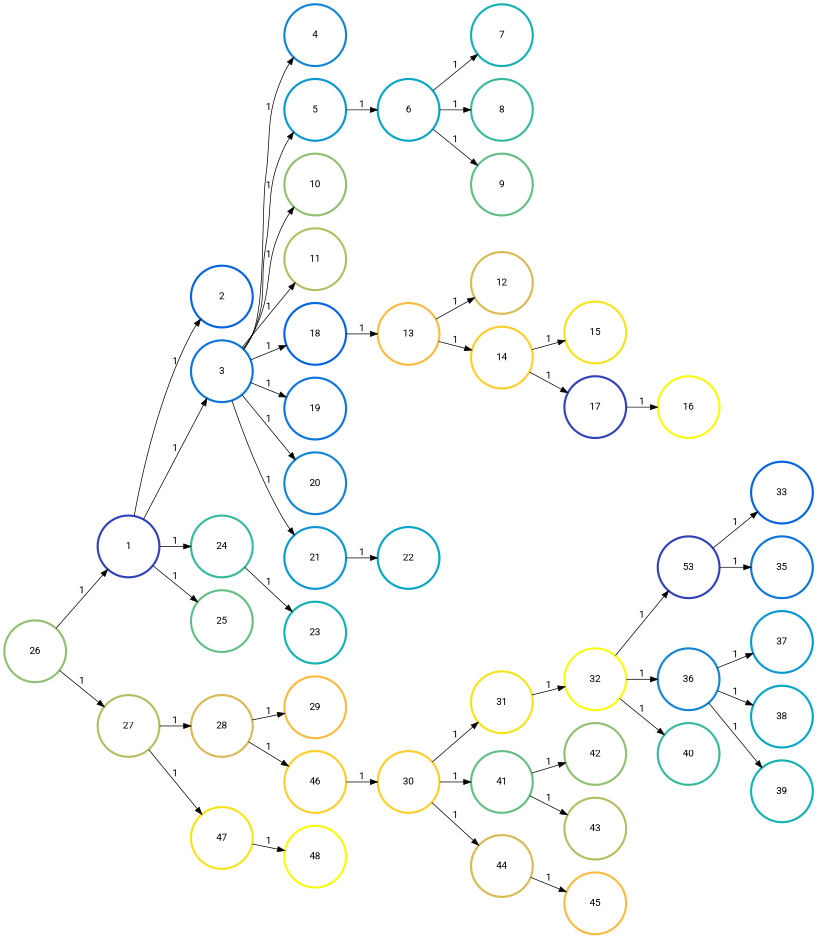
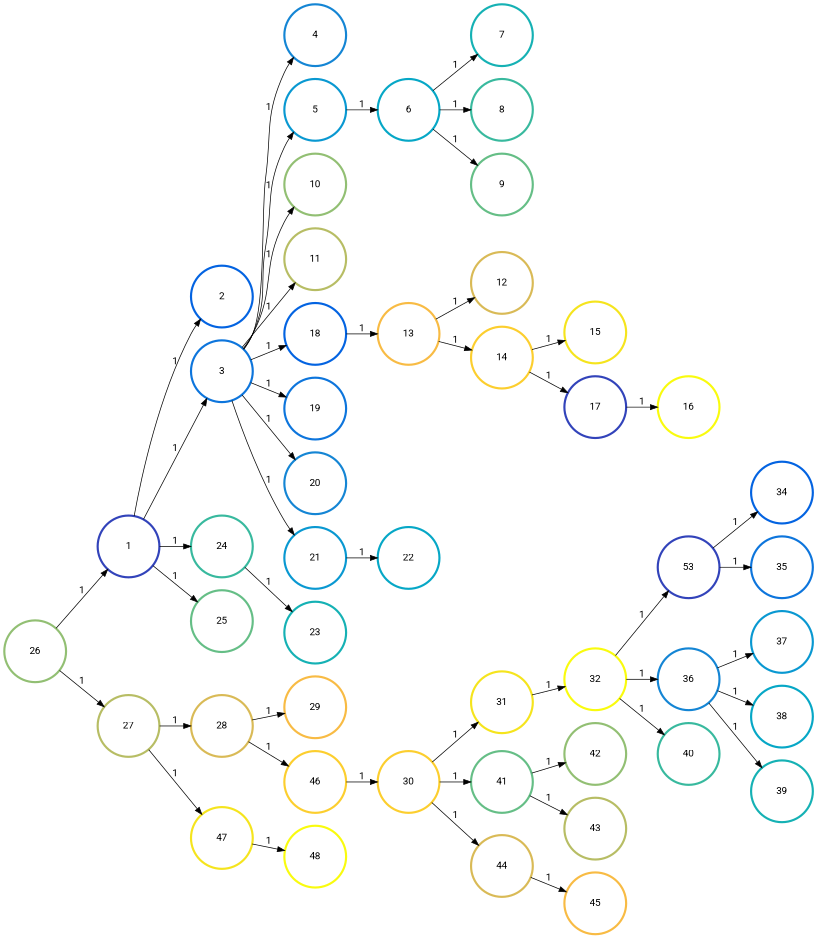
node "33": label "33" -> "34"
